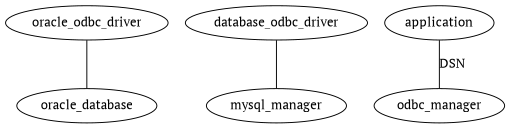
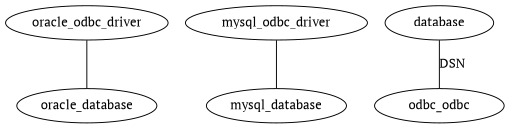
node "database_odbc_driver": label "database_odbc_driver" -> "mysql_odbc_driver"
node "application": label "application" -> "database"
node "mysql_manager": label "mysql_manager" -> "mysql_database"
node "odbc_manager": label "odbc_manager" -> "odbc_odbc"
